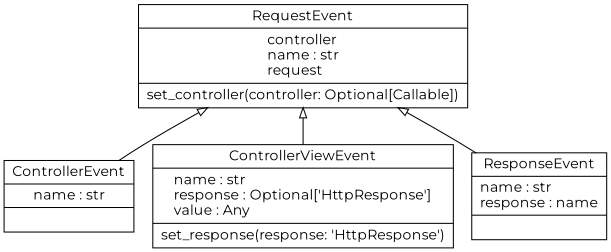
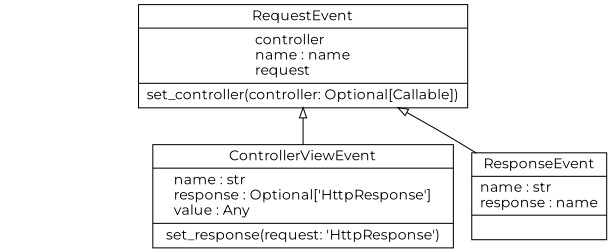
node "RequestEvent": text "name : str" -> "name : name"
node "ControllerEvent": removed
node "ControllerViewEvent": text "set_response(response: 'HttpResponse')" -> "set_response(request: 'HttpResponse')"
